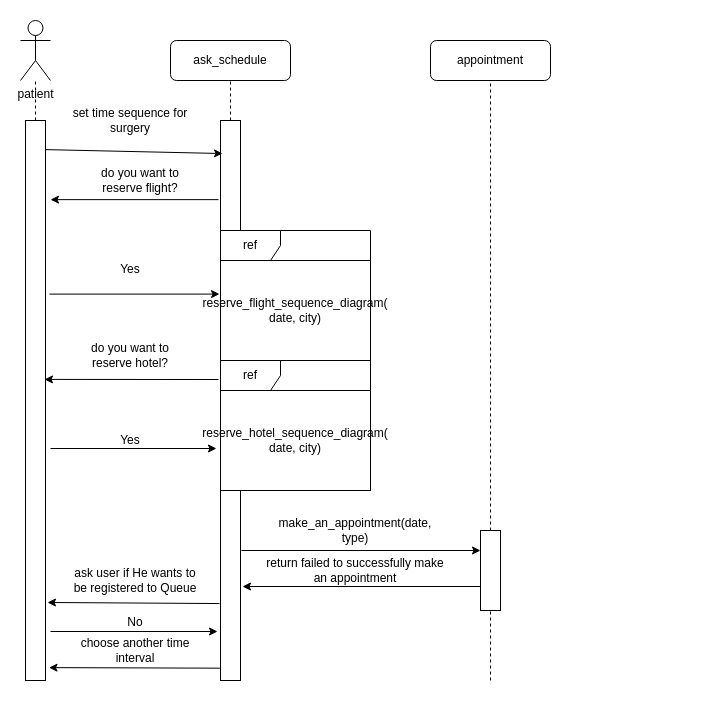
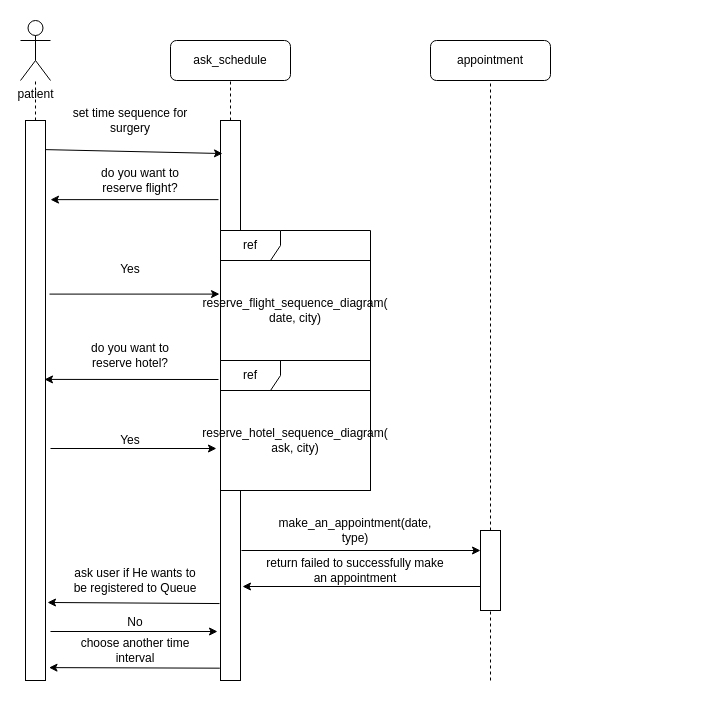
node "reserve_hotel_sequence_diagram( date, city)": label "reserve_hotel_sequence_diagram( date, city)" -> "reserve_hotel_sequence_diagram( ask, city)"
